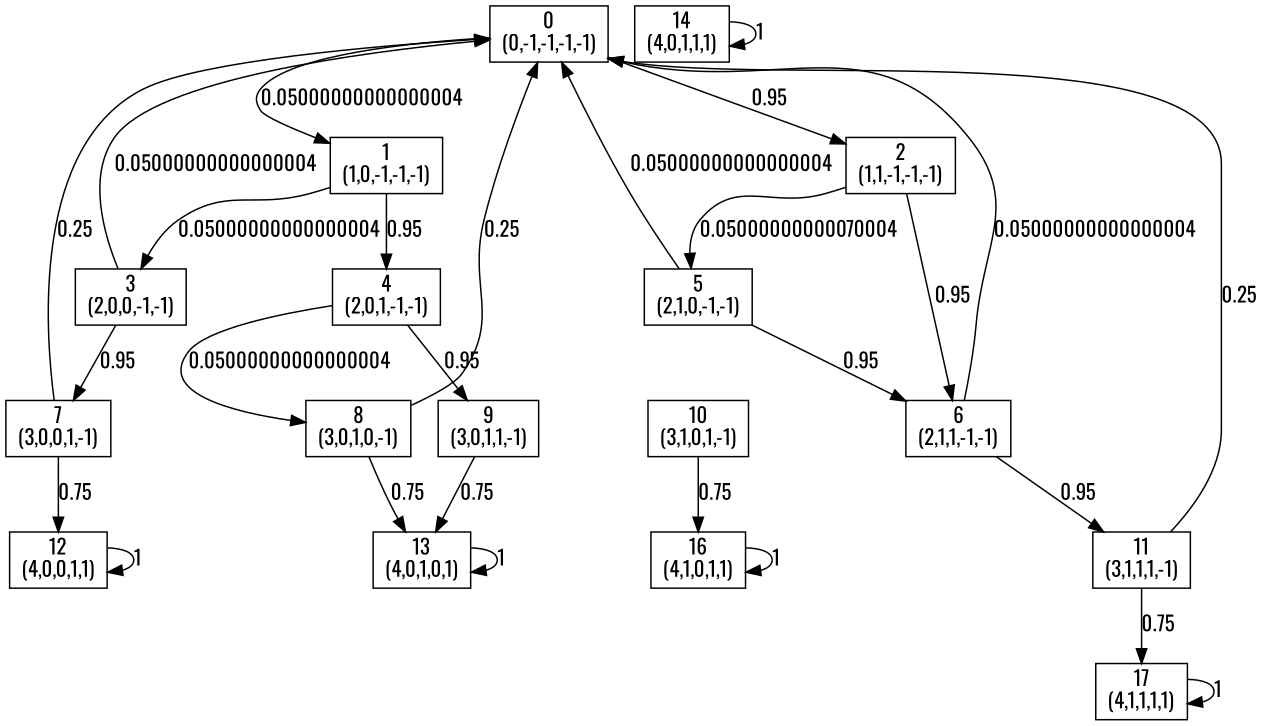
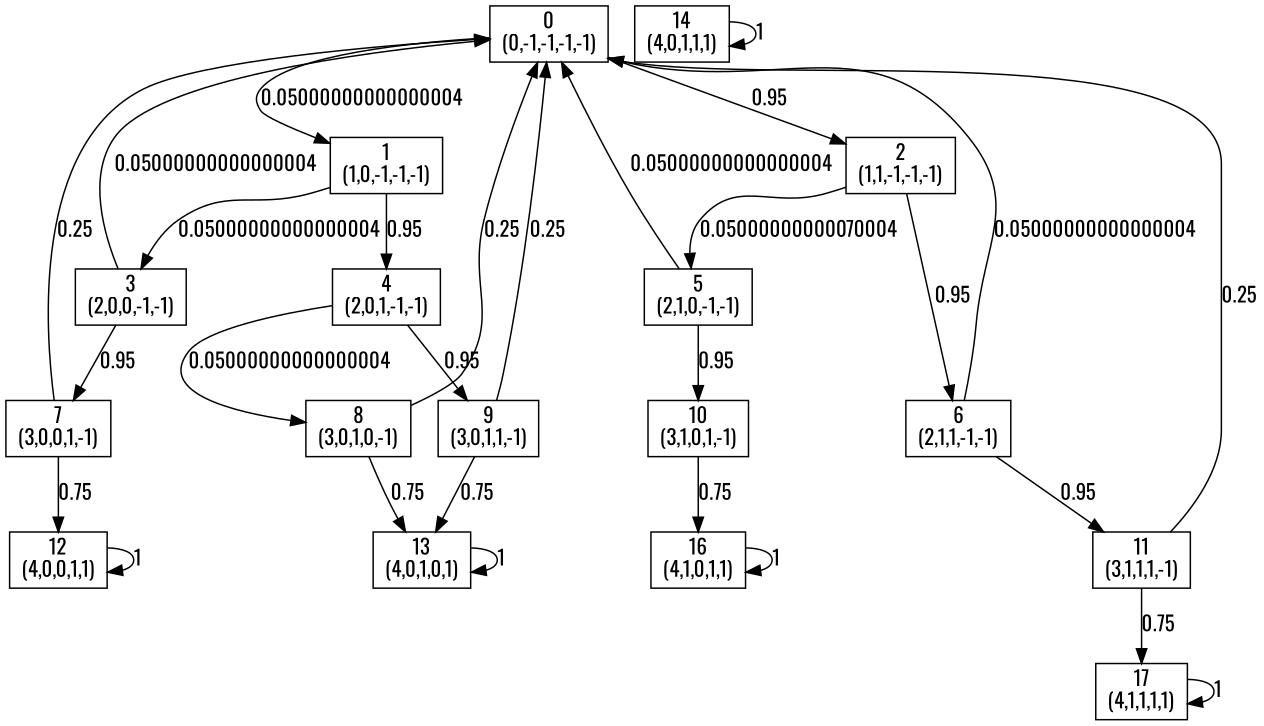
edge "9 (3,0,1,1,-1)" -> "0 (0,-1,-1,-1,-1)": added, label "0.25"
edge "5 (2,1,0,-1,-1)" -> "6 (2,1,1,-1,-1)": now "5 (2,1,0,-1,-1)" -> "10 (3,1,0,1,-1)"
